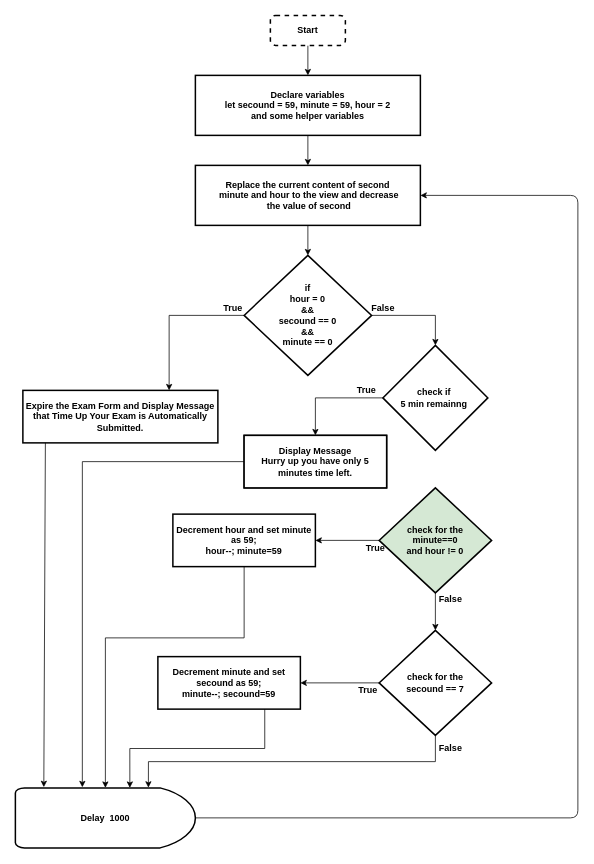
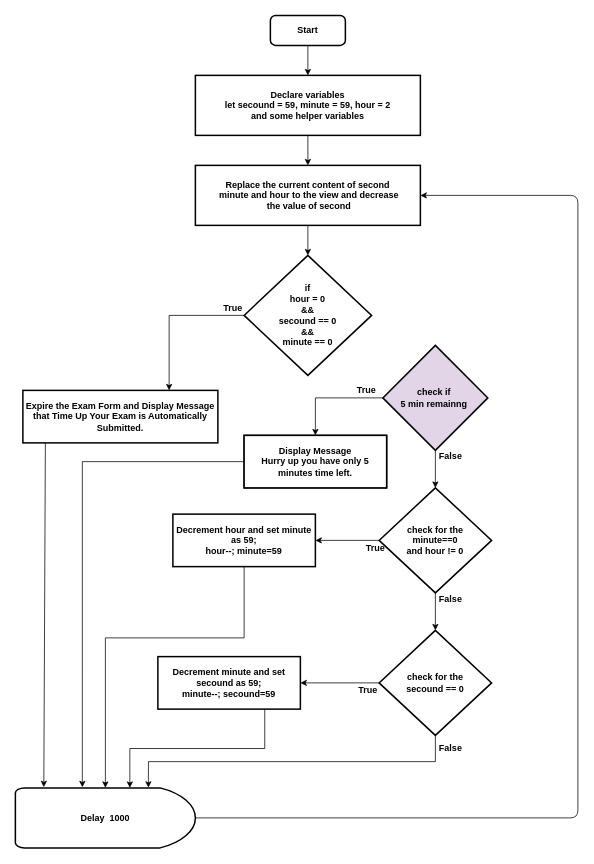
node "Start": style dashed -> solid
edge "if hour = 0 && secound == 0 && minute == 0" -> "check if 5 min remainng": removed, label "False"
node "check if 5 min remainng": fillcolor #ffffff -> #e1d5e7
edge "check if 5 min remainng" -> "check for the minute==0 and hour != 0": added, label "False"
node "check for the minute==0 and hour != 0": fillcolor #d5e8d4 -> #ffffff
node "check for the secound == 7": label "check for the secound == 7" -> "check for the secound == 0"
